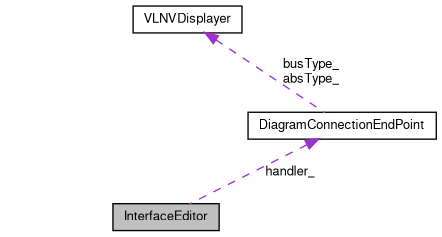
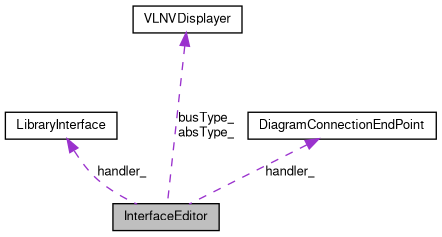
edge "DiagramConnectionEndPoint" -> "VLNVDisplayer": now "InterfaceEditor" -> "VLNVDisplayer"
node "LibraryInterface": added
